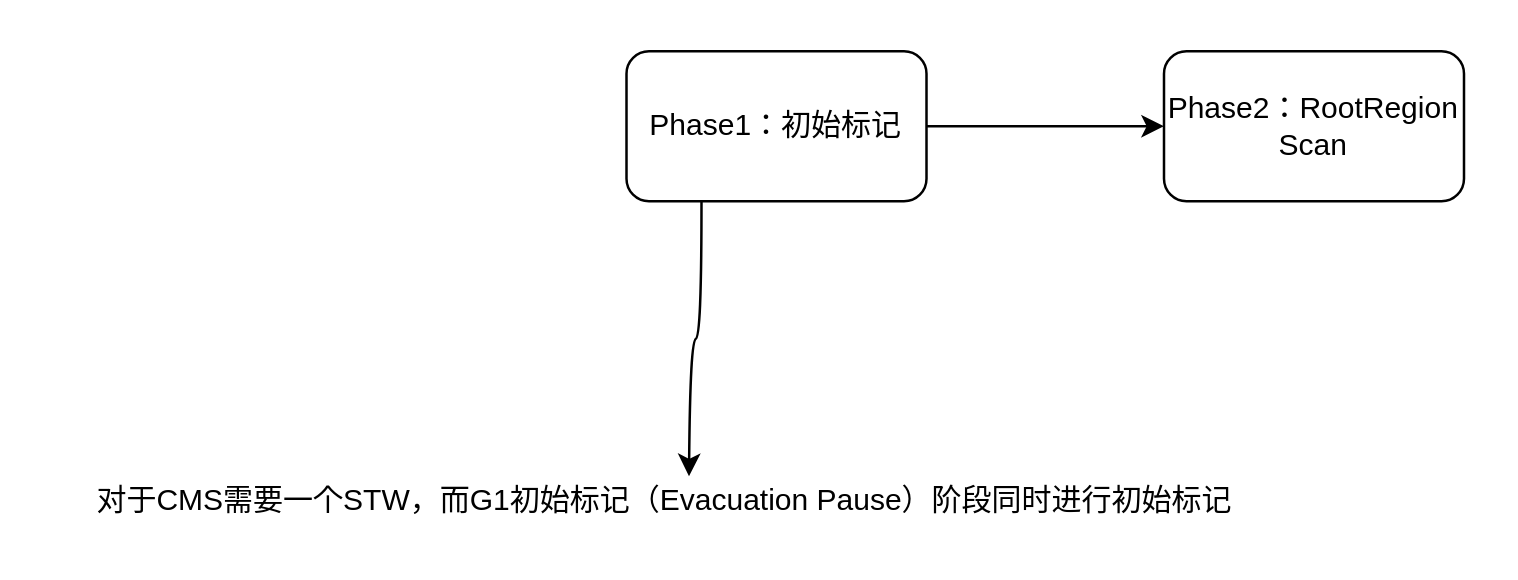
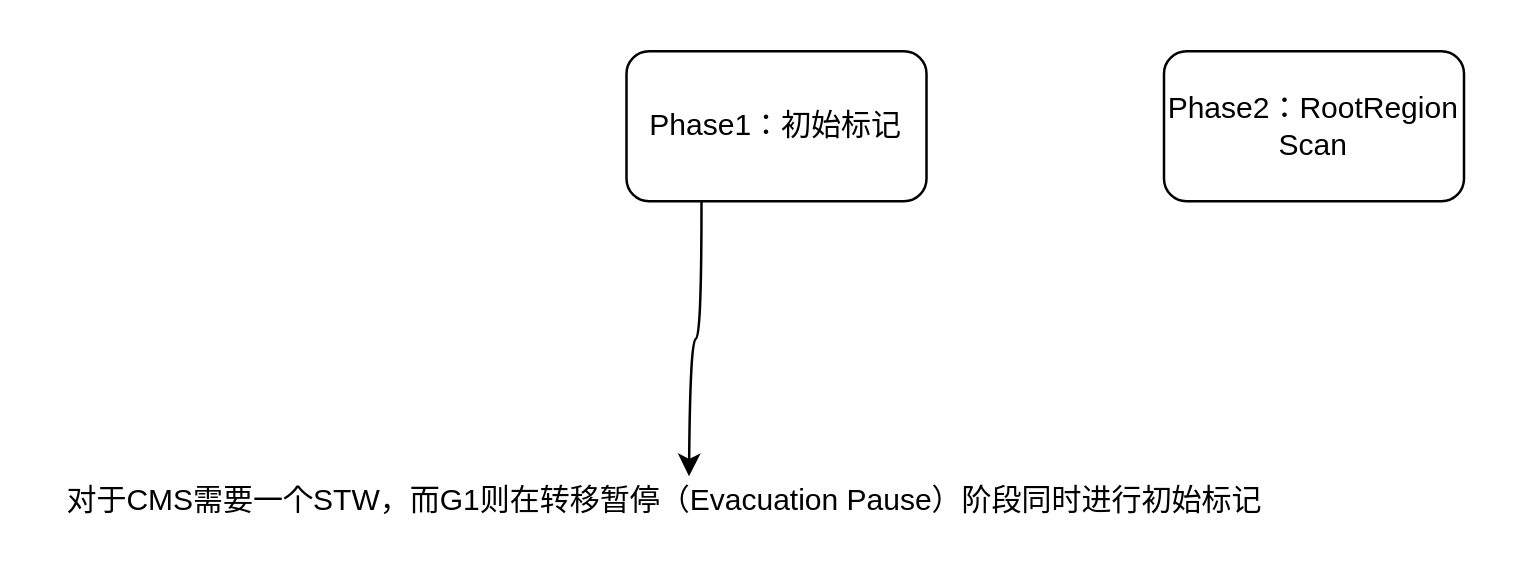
edge "Phase1：初始标记" -> "Phase2：RootRegion Scan": removed
node "对于CMS需要一个STW，而G1初始标记（Evacuation Pause）阶段同时进行初始标记": label "对于CMS需要一个STW，而G1初始标记（Evacuation Pause）阶段同时进行初始标记" -> "对于CMS需要一个STW，而G1则在转移暂停（Evacuation Pause）阶段同时进行初始标记"
